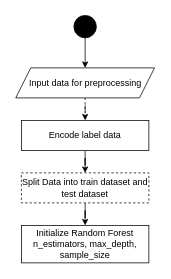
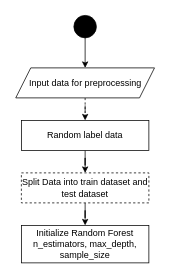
node "Encode label data": label "Encode label data" -> "Random label data"
